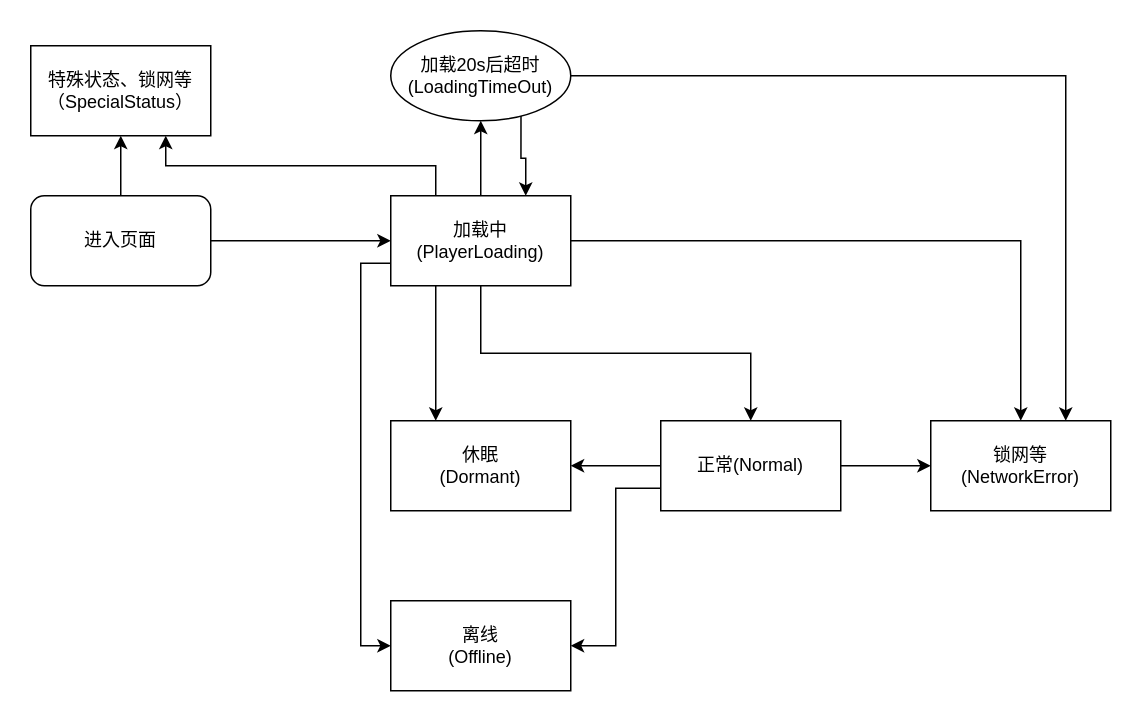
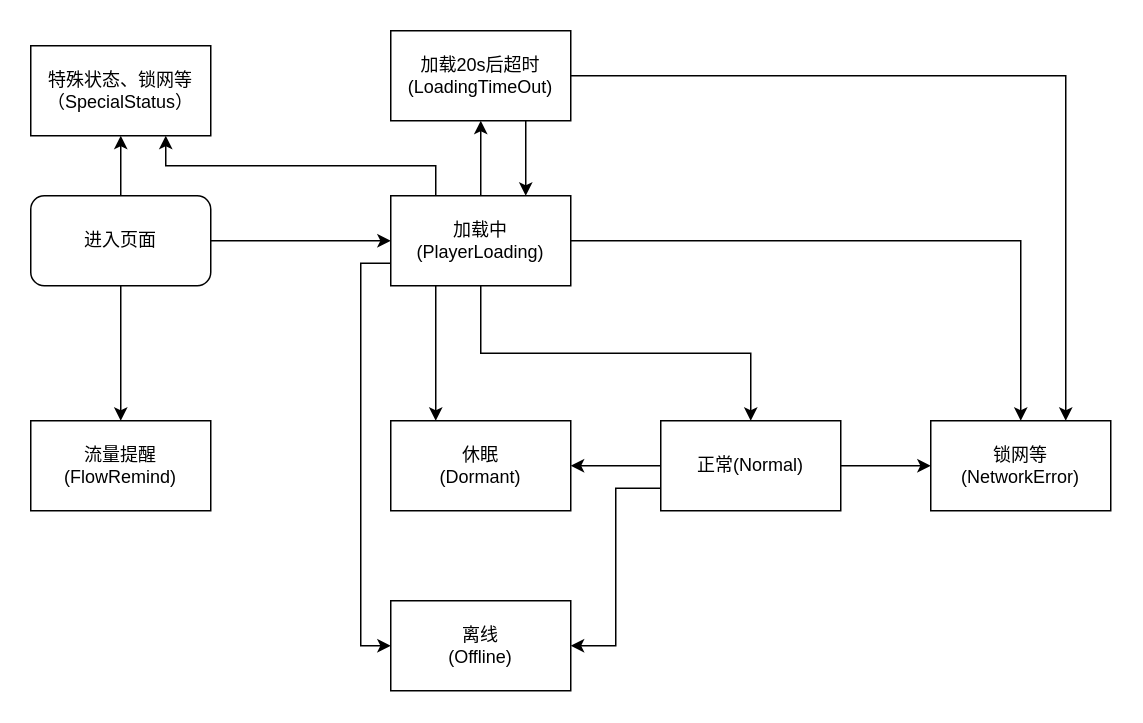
node "加载20s后超时 (LoadingTimeOut)": shape ellipse -> rectangle
edge "进入页面" -> "流量提醒 (FlowRemind)": added
node "流量提醒 (FlowRemind)": added
